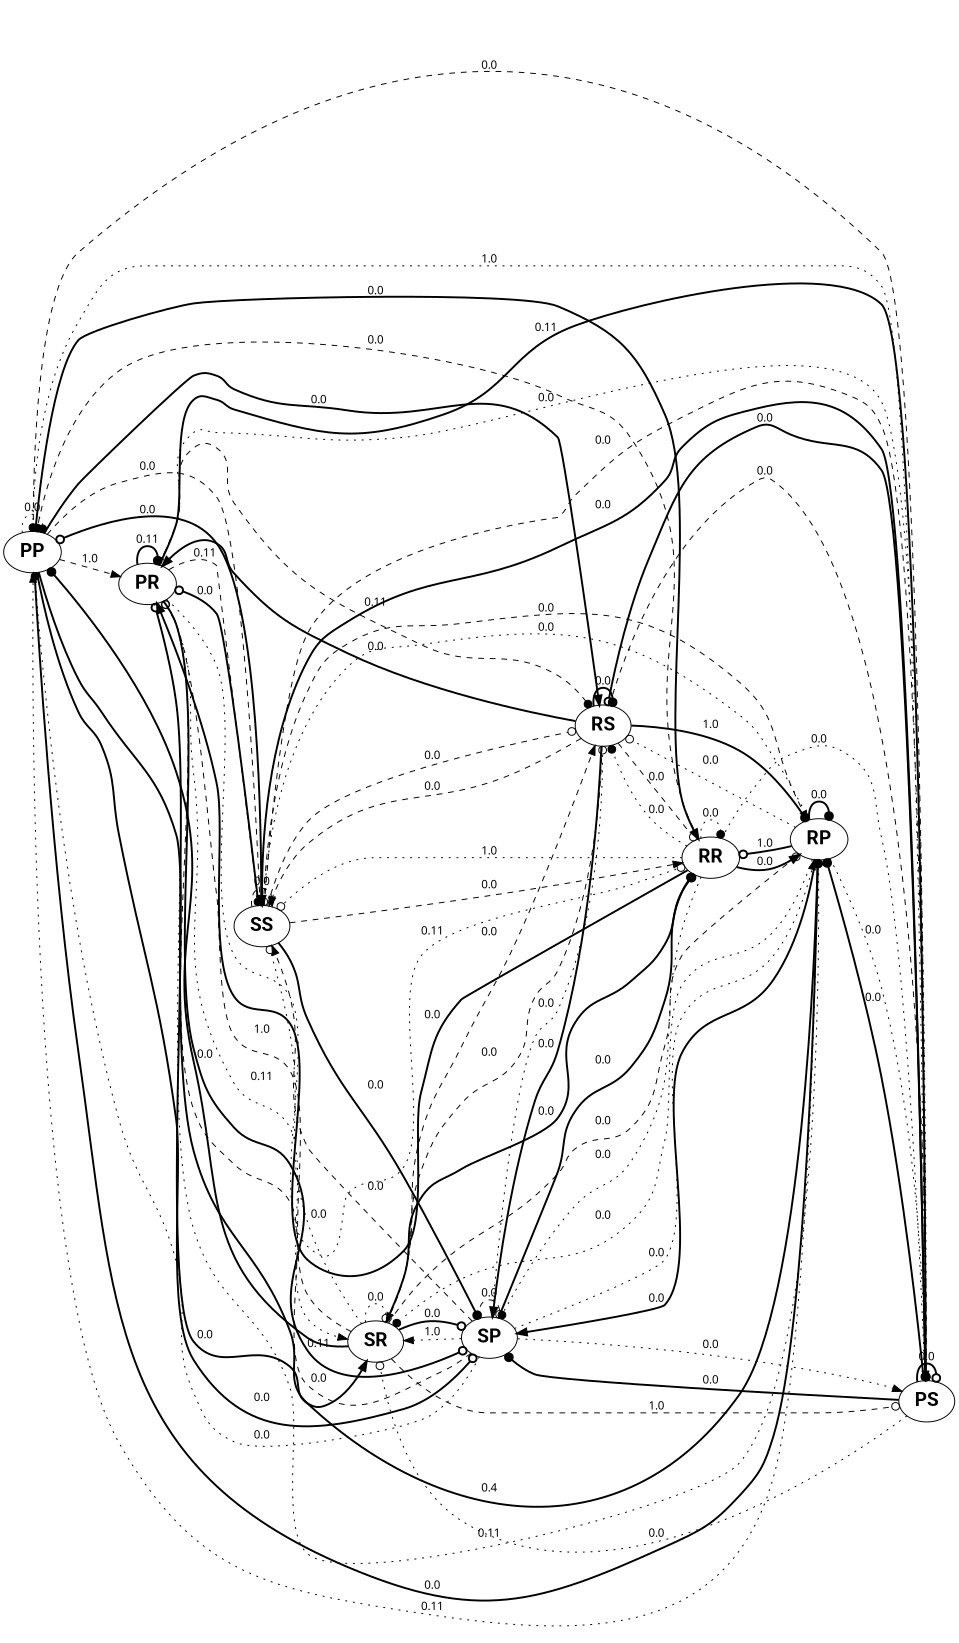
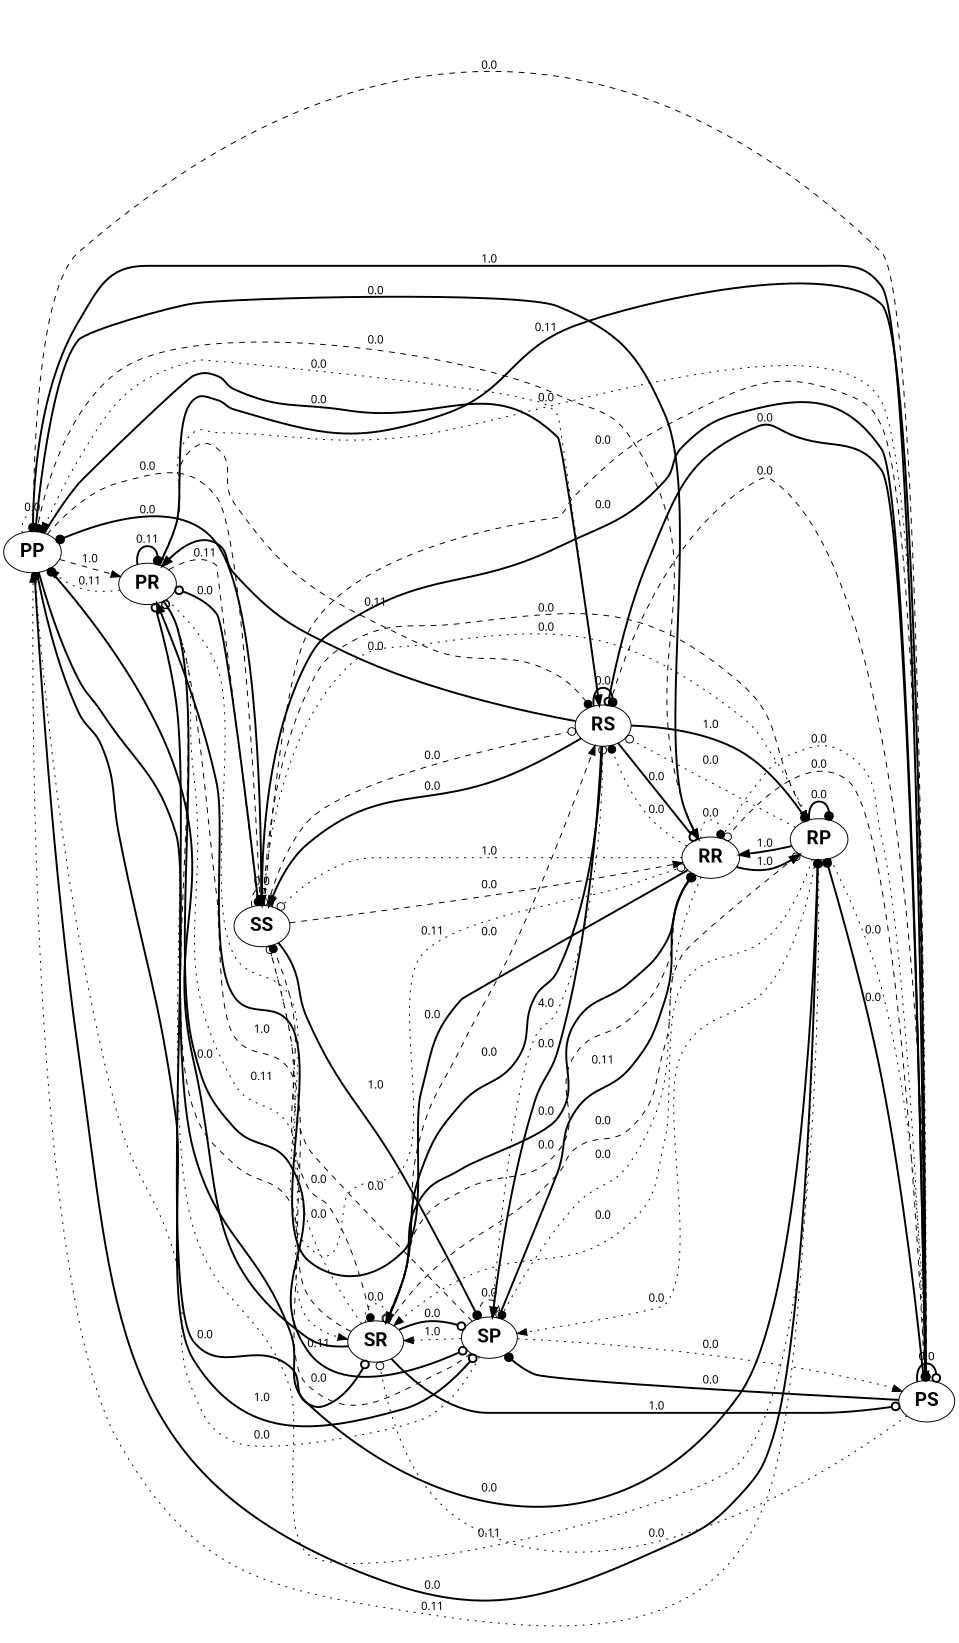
edge "PS" -> "PP": style dotted -> bold
edge "RS" -> "PP": added, label "0.0"
edge "SS" -> "PP": arrowhead odot -> dot
edge "PR" -> "PP": added, label "0.11"
edge "RS" -> "RR": style dashed -> bold
edge "RS" -> "SS": style dashed -> bold
edge "PP" -> "SR": arrowhead normal -> odot
edge "RP" -> "RR": arrowhead odot -> normal
edge "RR" -> "RP": label "0.0" -> "1.0"
edge "SP" -> "RS": label "0.0" -> "4.0"
edge "PS" -> "RR": added, label "0.0"
edge "SP" -> "RP": removed, label "0.0"
edge "RS" -> "SR": style dashed -> bold
edge "SP" -> "RR": label "0.0" -> "0.11"
edge "RP" -> "SP": style bold -> dotted
edge "SS" -> "SP": label "0.0" -> "1.0"
edge "RP" -> "SR": arrowhead dot -> normal
edge "RR" -> "SR": added, label "0.0"
edge "SP" -> "SS": arrowhead normal -> dot
edge "SS" -> "SR": added, label "0.0"
edge "PP" -> "SP": label "0.0" -> "1.0"
edge "SR" -> "PS": style dashed -> bold
edge "RP" -> "PR": label "0.4" -> "0.0"
